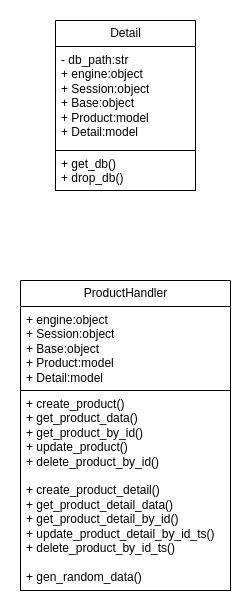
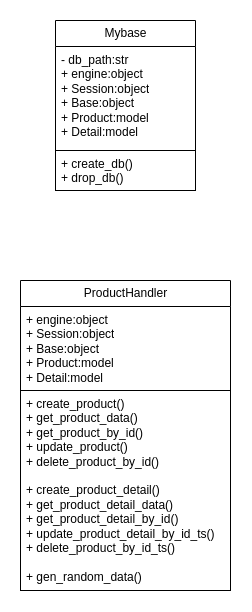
node "Detail": label "Detail" -> "Mybase"
node "+ get_db() + drop_db()": label "+ get_db() + drop_db()" -> "+ create_db() + drop_db()"
